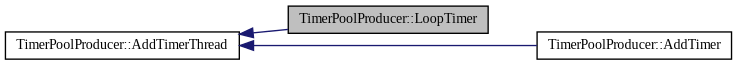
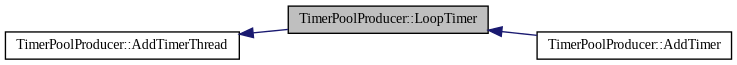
edge "TimerPoolProducer::AddTimer" -> "TimerPoolProducer::AddTimerThread": now "TimerPoolProducer::AddTimer" -> "TimerPoolProducer::LoopTimer"
